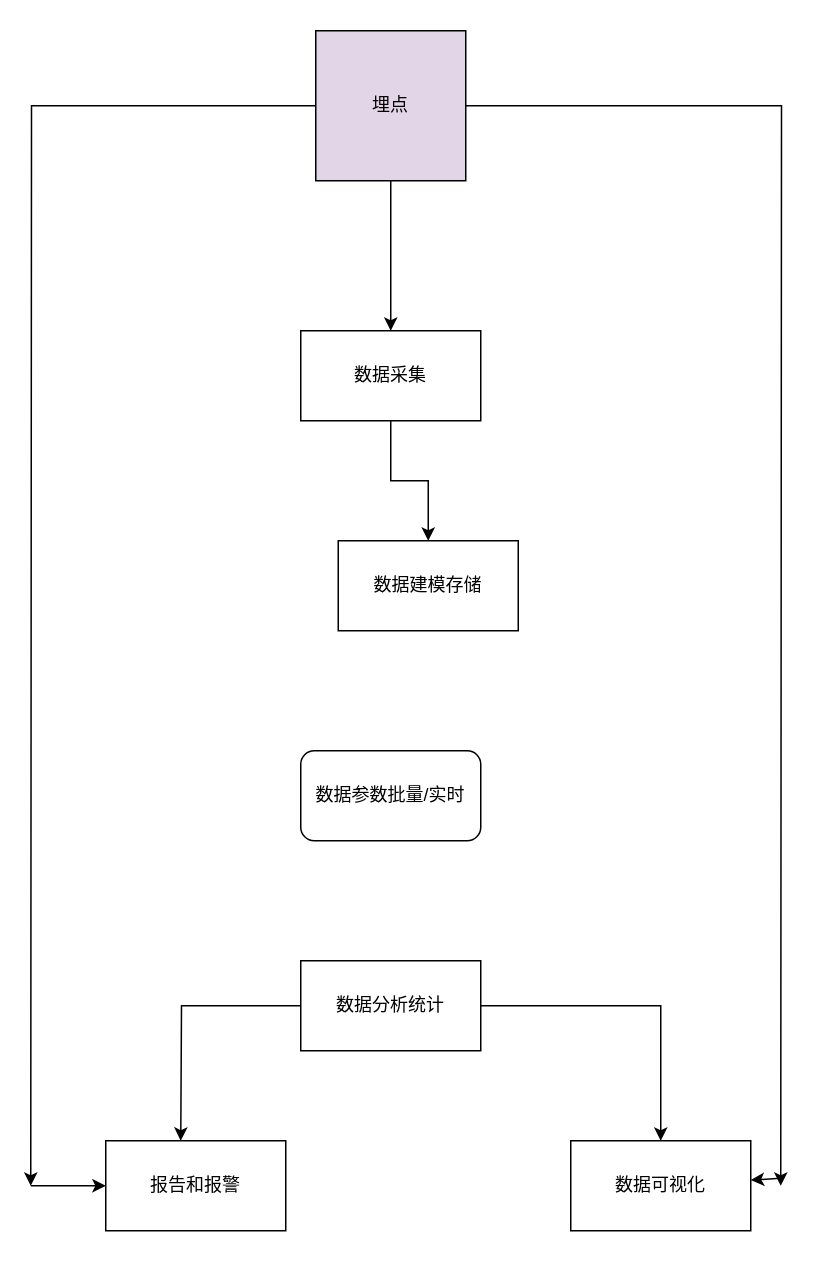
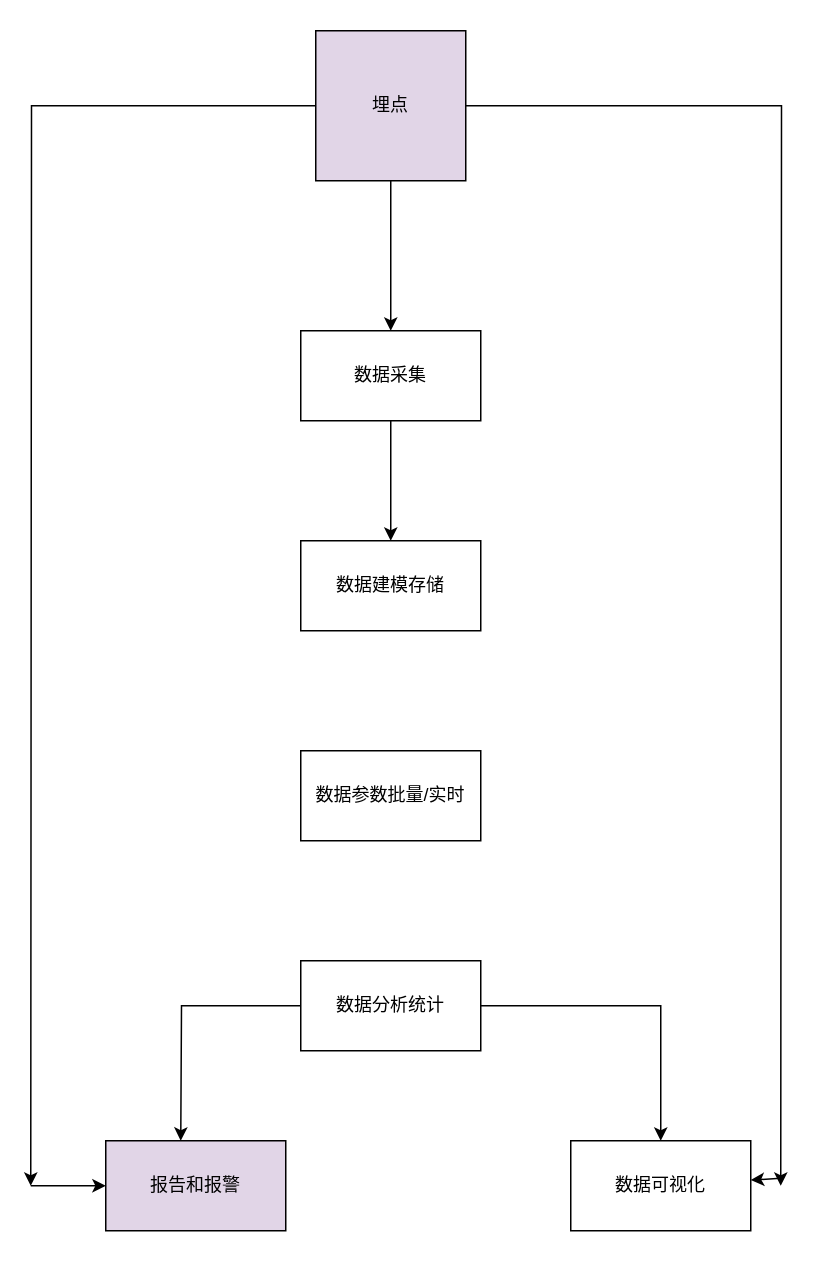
node "数据建模存储": moved (428, 586) -> (391, 586)
node "数据参数批量/实时": shape rounded rectangle -> rectangle
node "报告和报警": fillcolor #ffffff -> #e1d5e7
